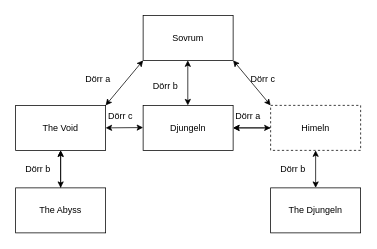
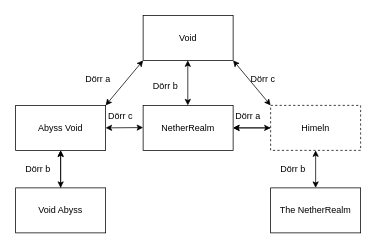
node "Sovrum": label "Sovrum" -> "Void"
node "The Void": label "The Void" -> "Abyss Void"
node "Djungeln": label "Djungeln" -> "NetherRealm"
node "The Abyss": label "The Abyss" -> "Void Abyss"
node "The Djungeln": label "The Djungeln" -> "The NetherRealm"
